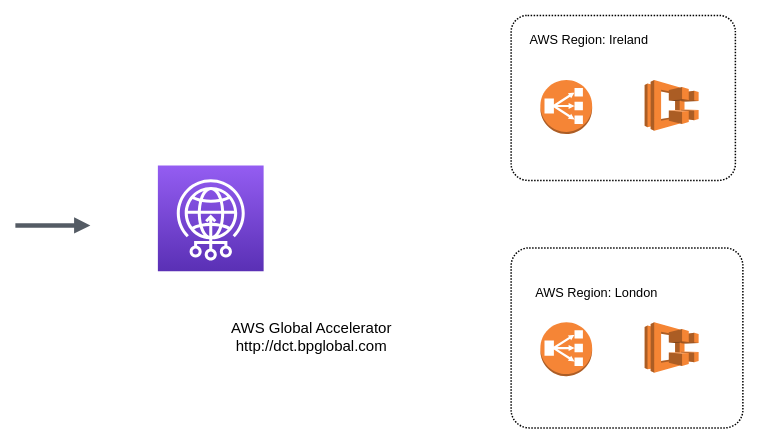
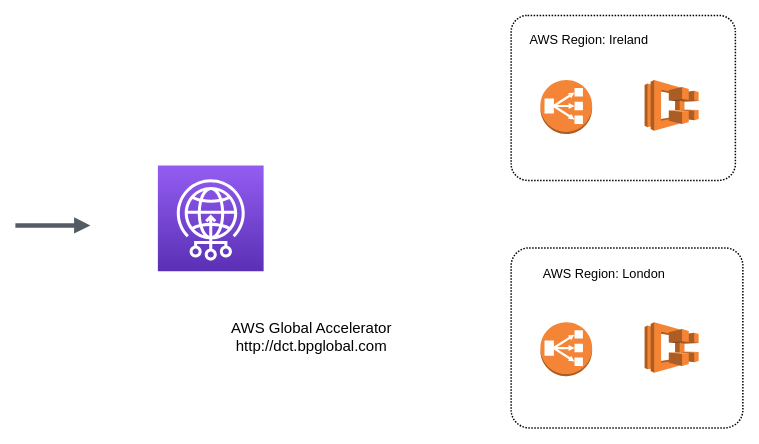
node "AWS Region: London": moved (597, 294) -> (604, 275)
